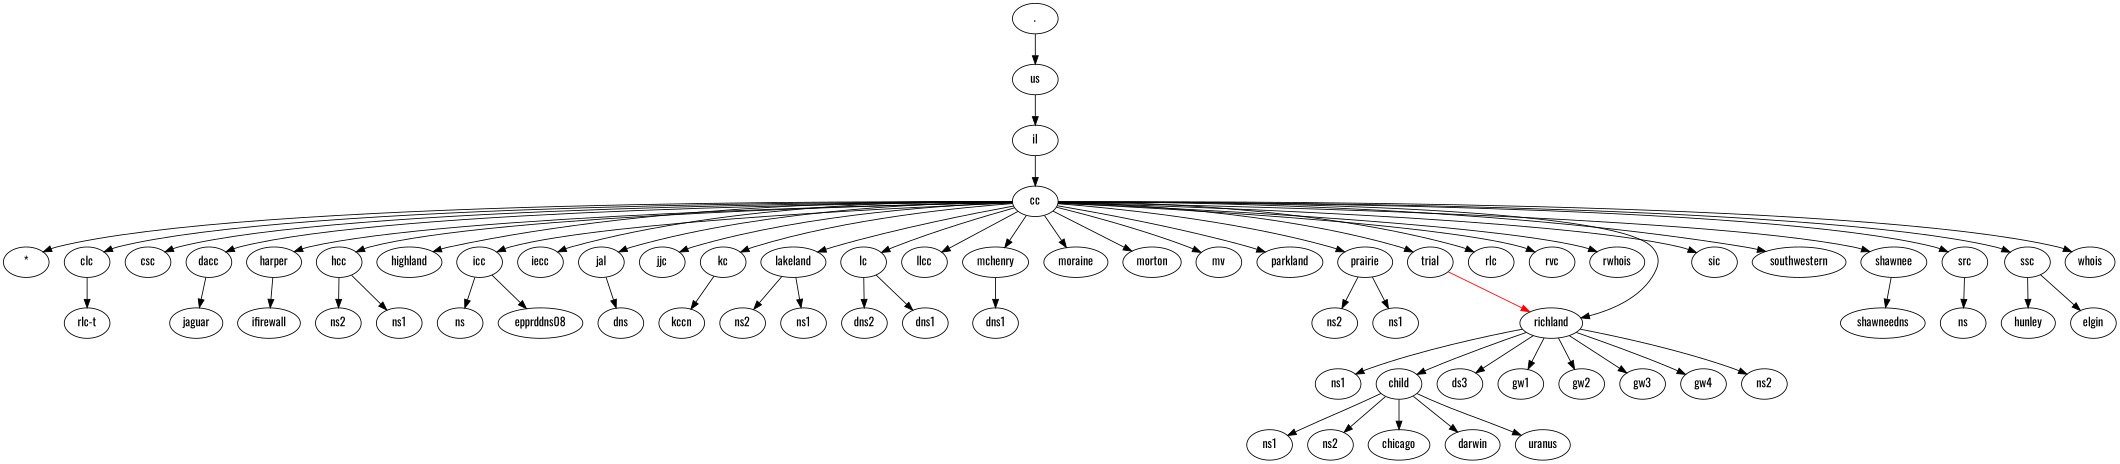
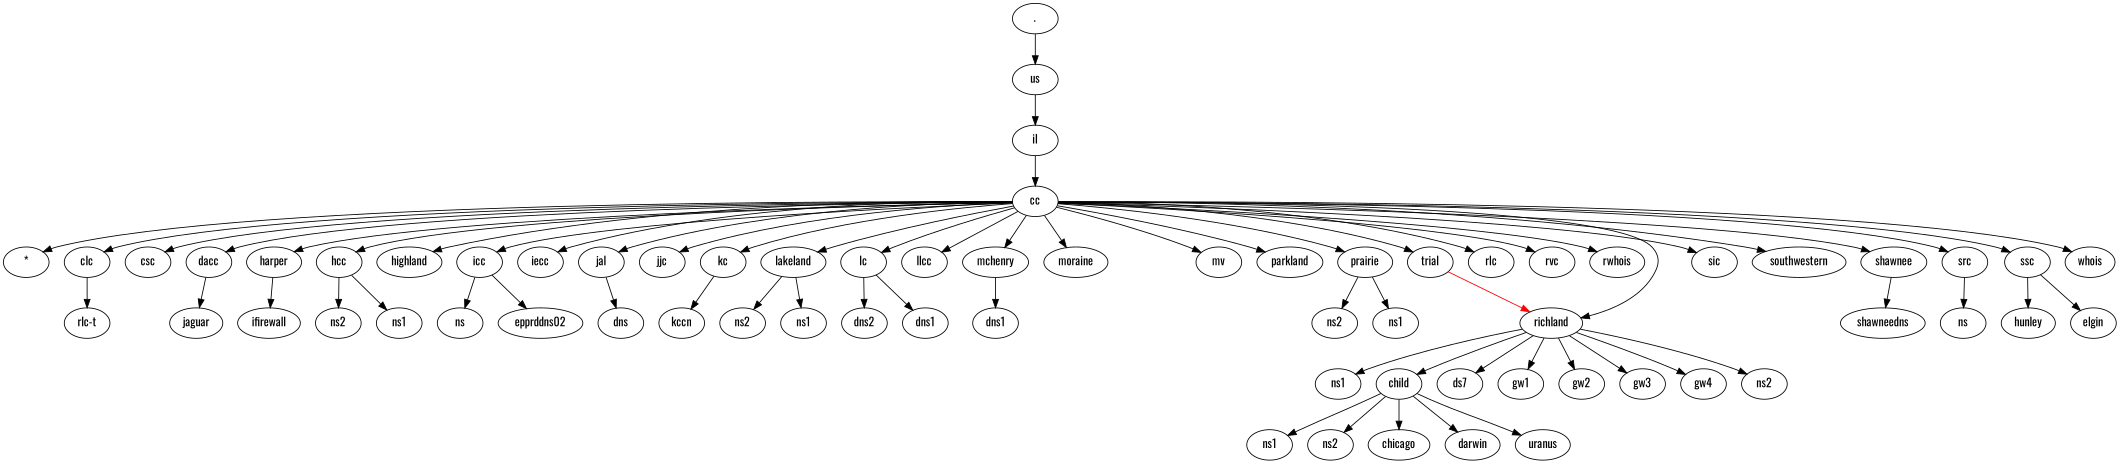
node "morton": removed
node "epprddns08": label "epprddns08" -> "epprddns02"
node "ds3": label "ds3" -> "ds7"
